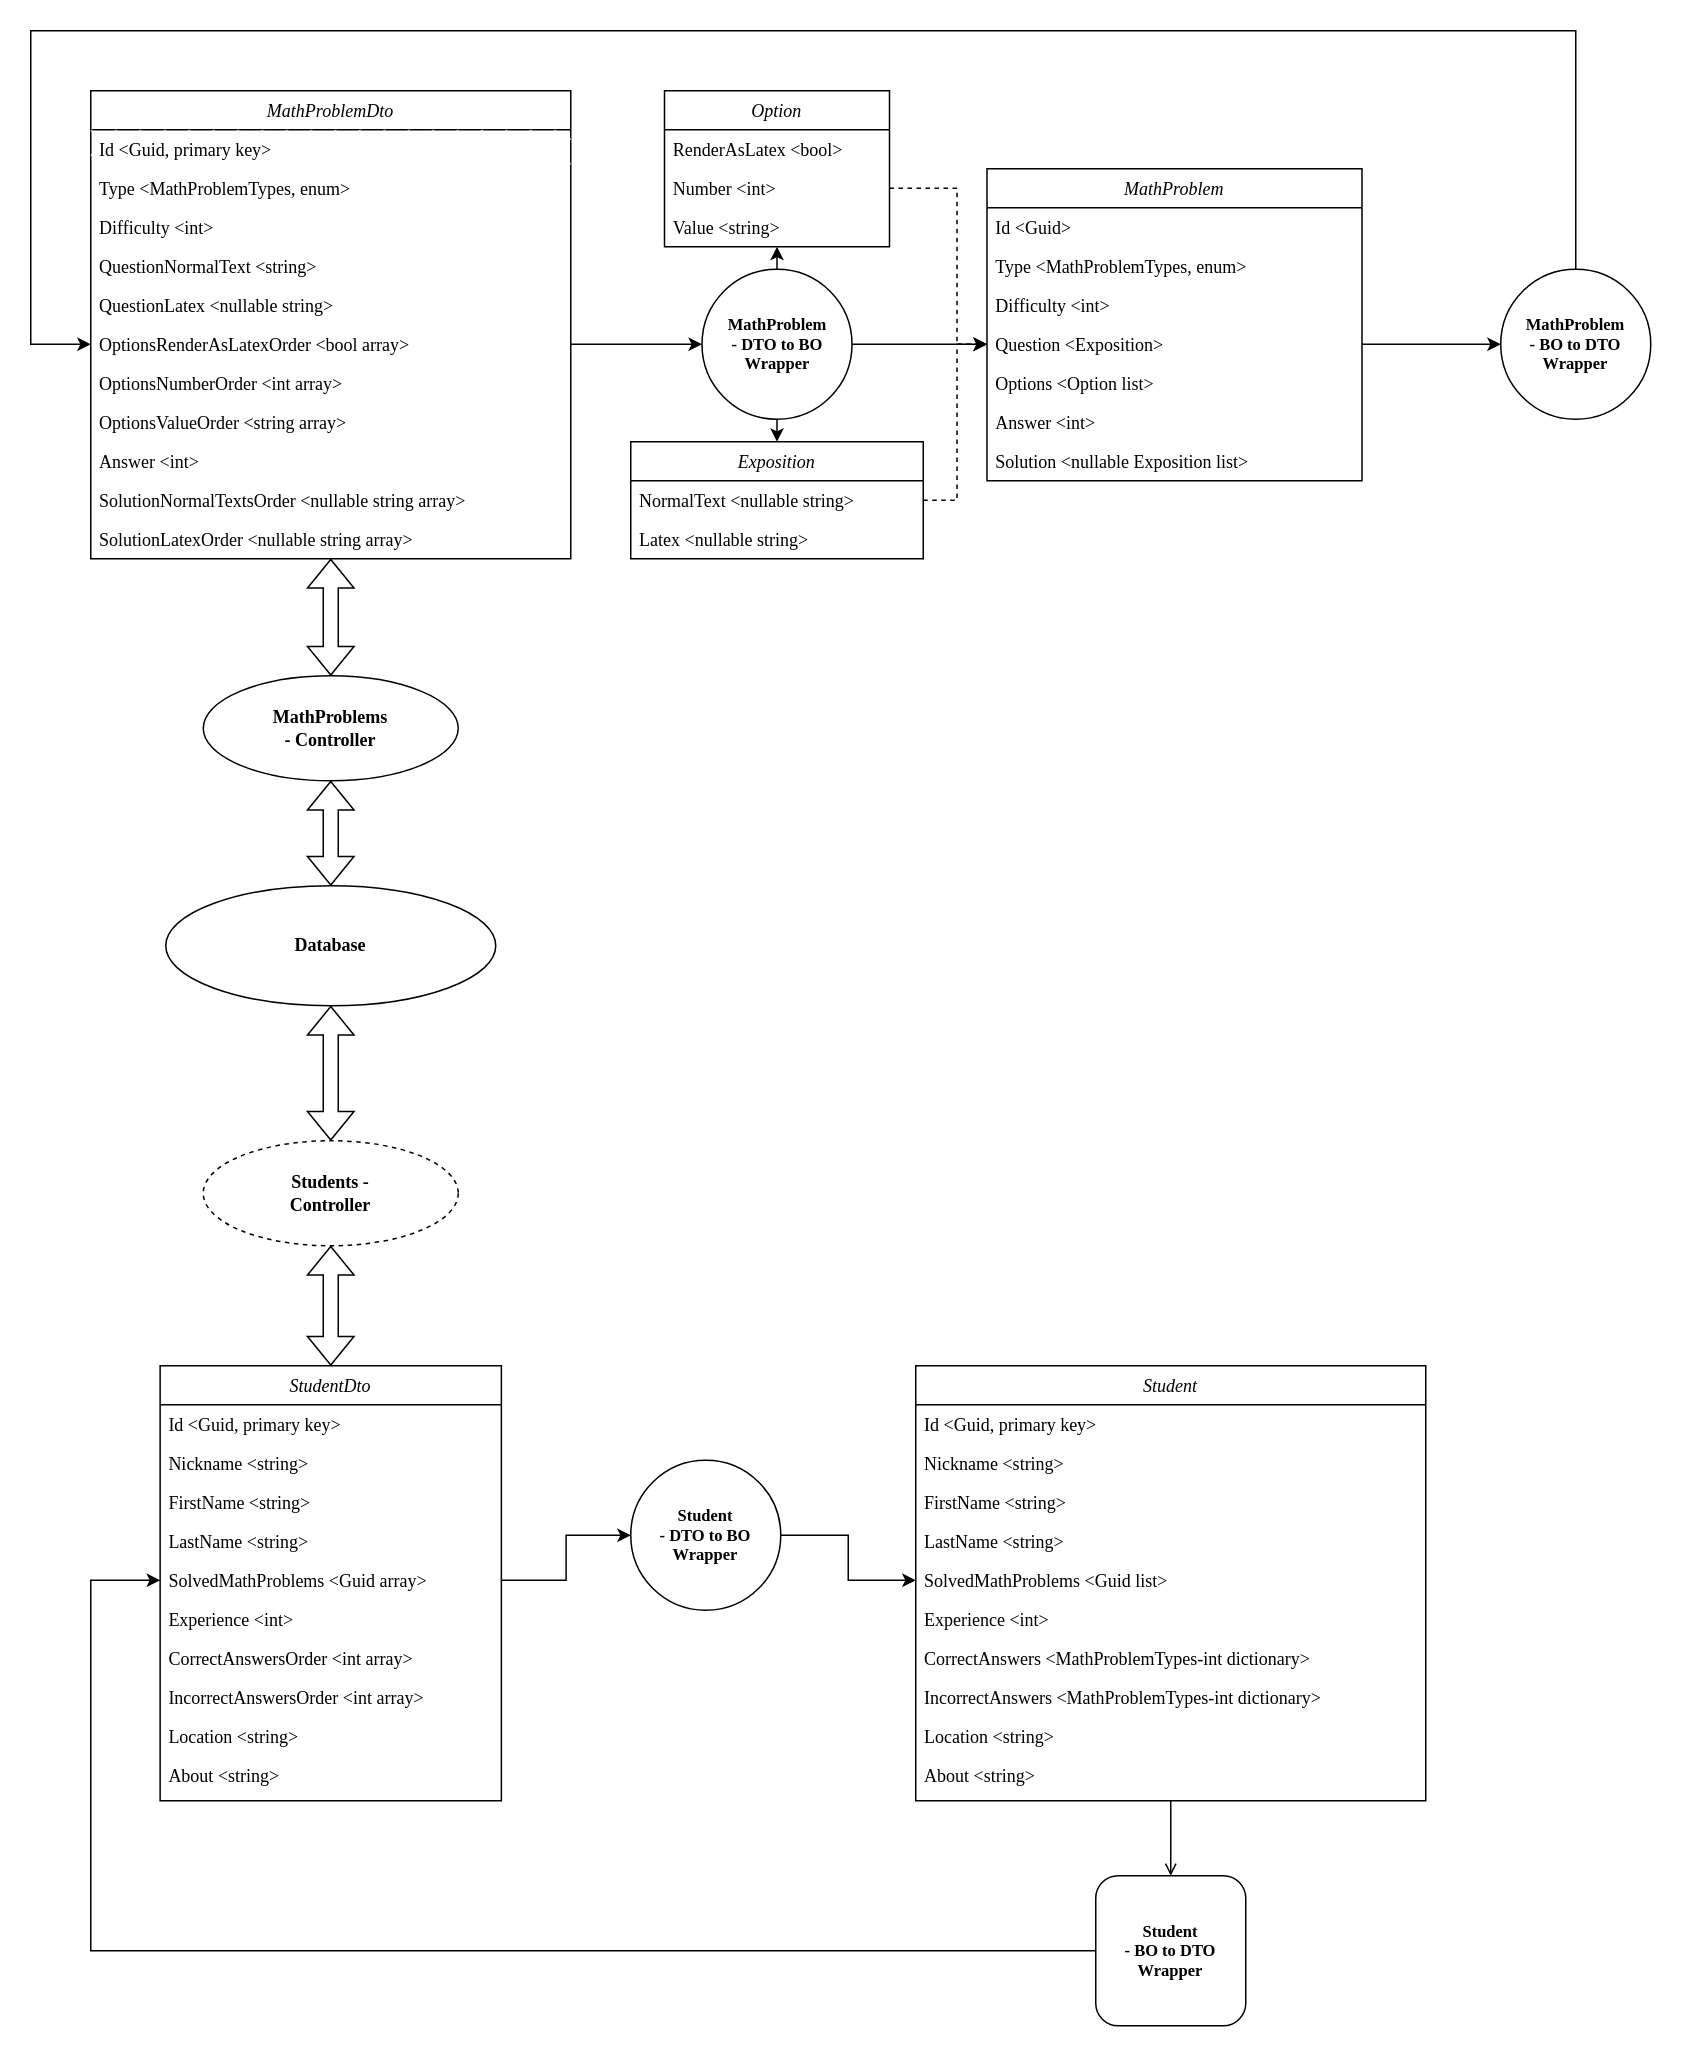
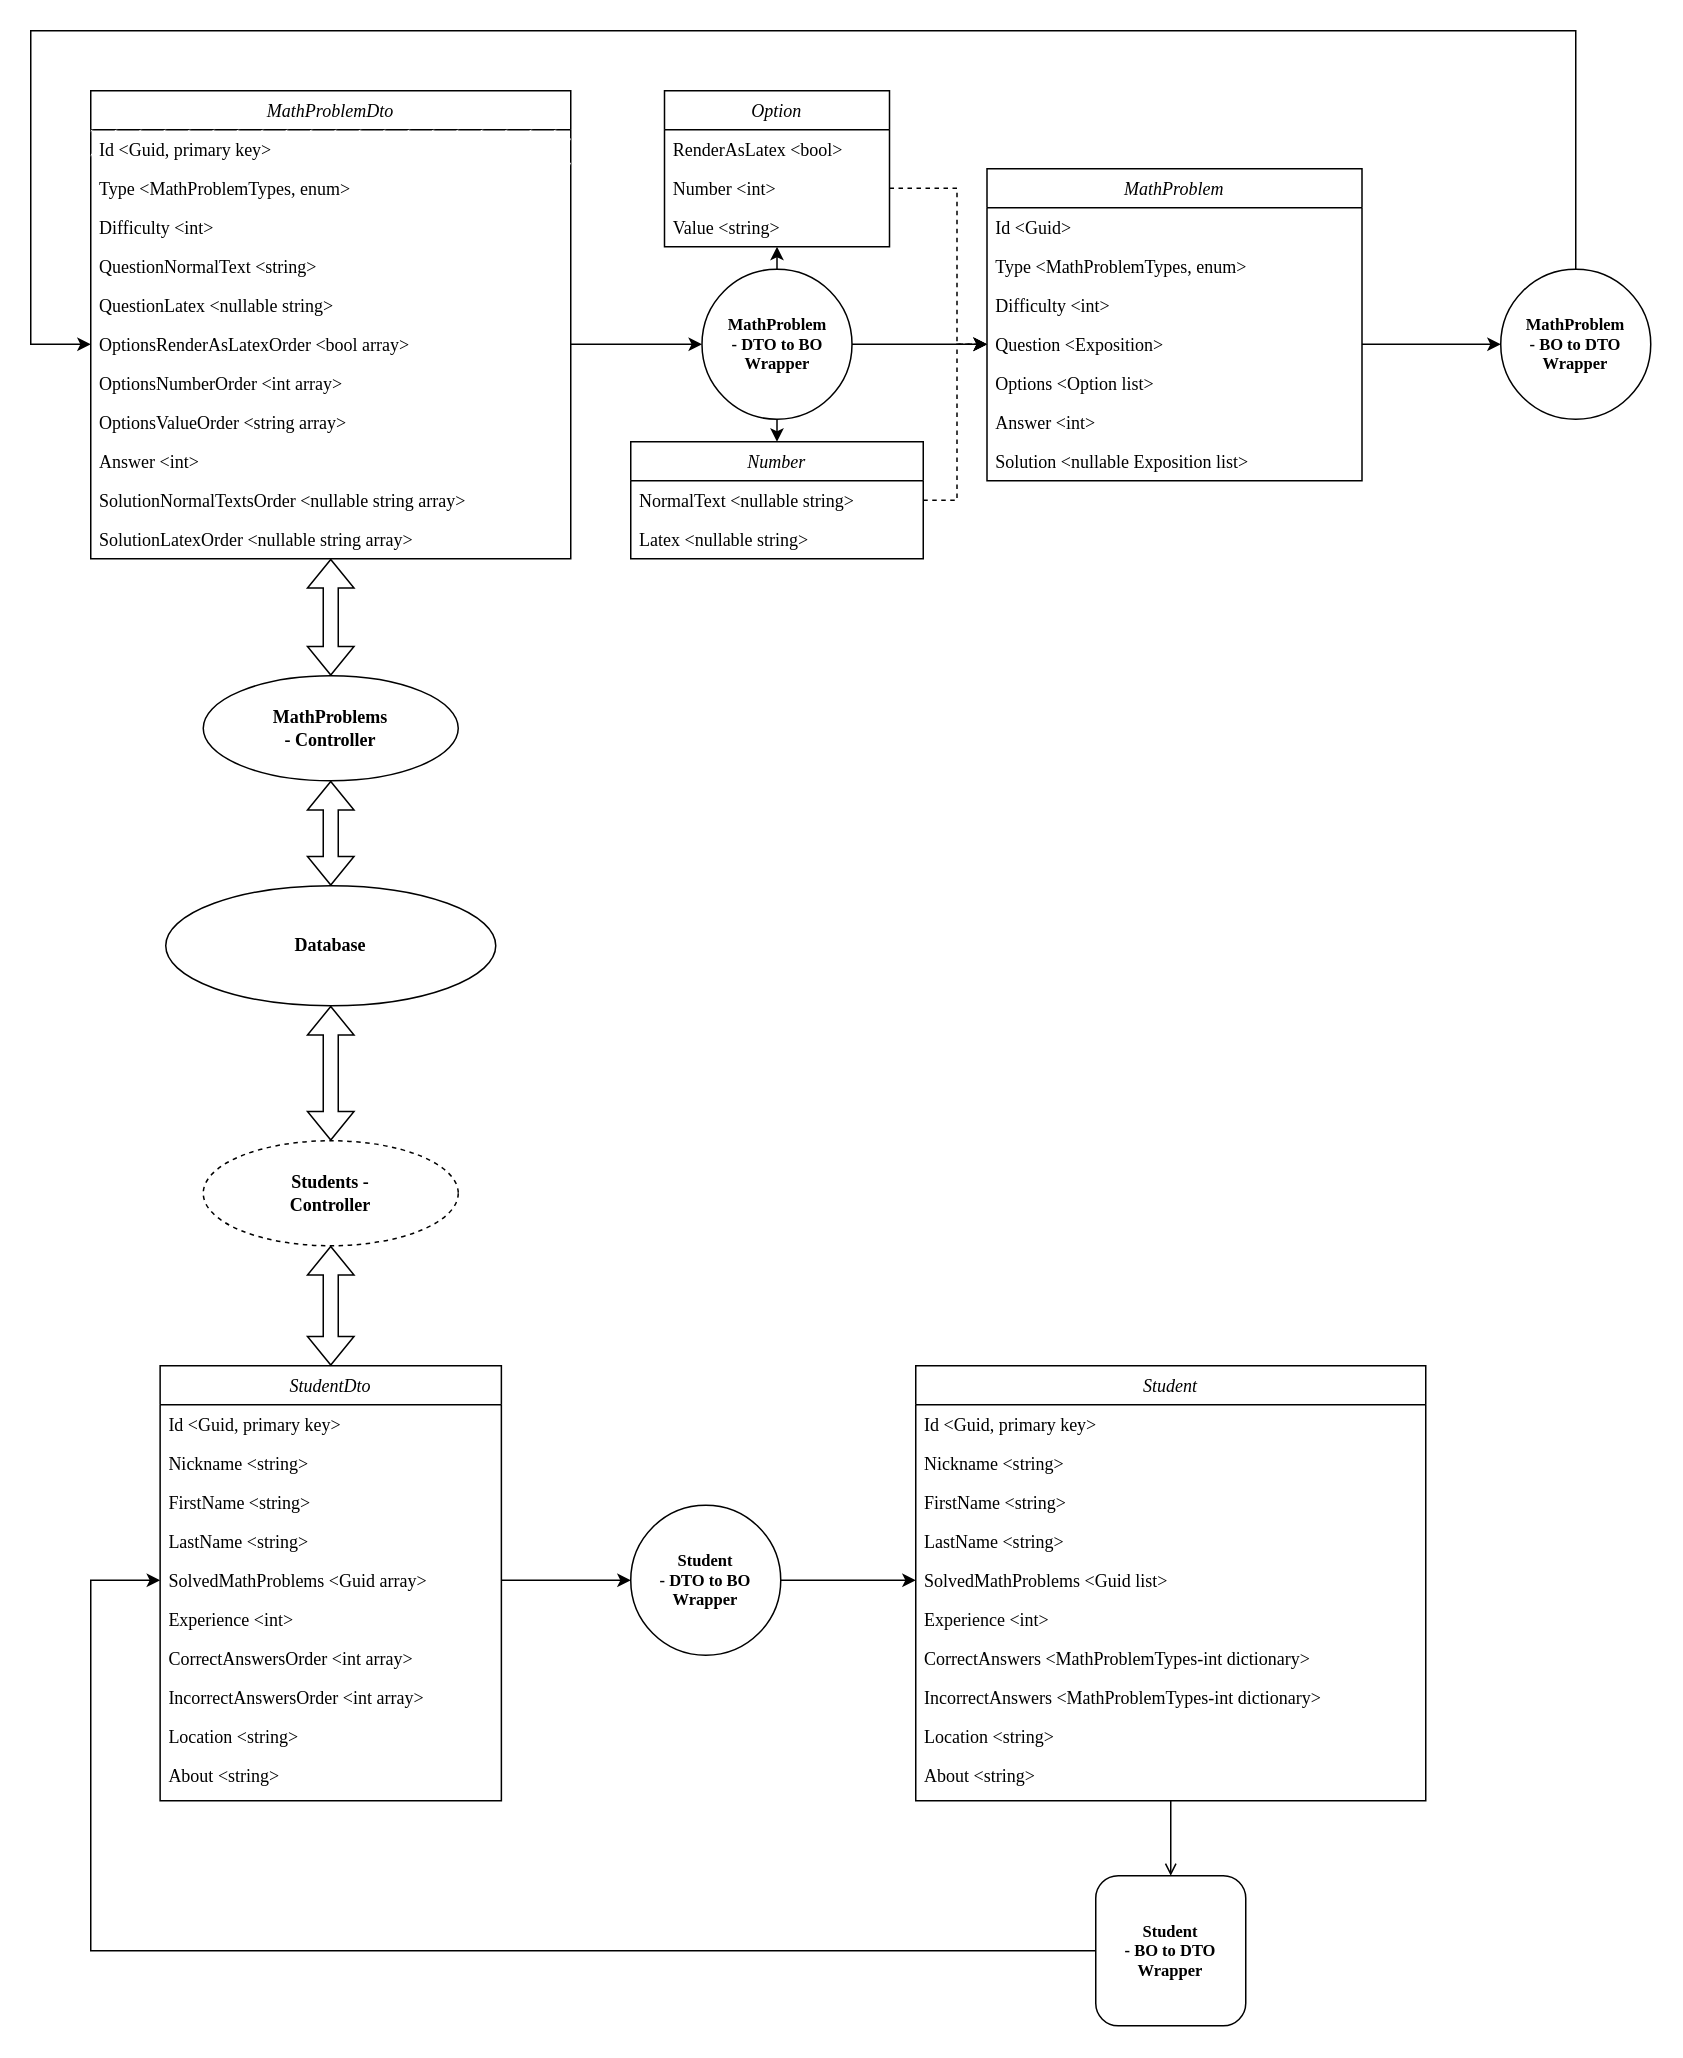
node "Exposition": label "Exposition" -> "Number"
node "Student- DTO to BO Wrapper": moved (706, 1535) -> (706, 1580)
